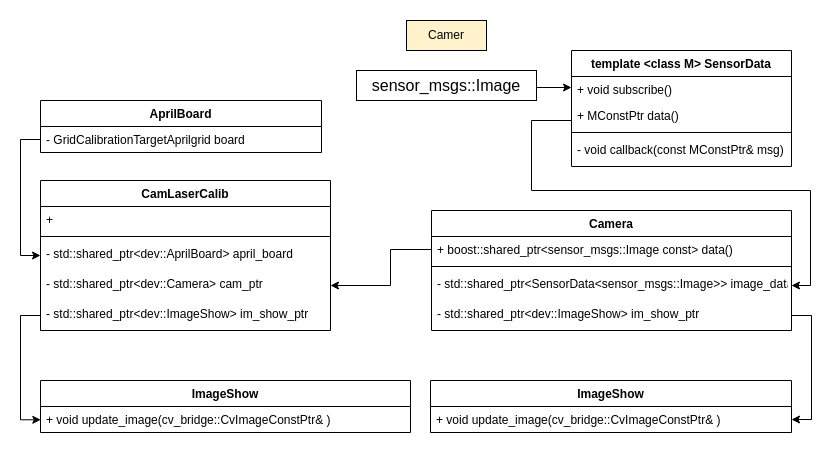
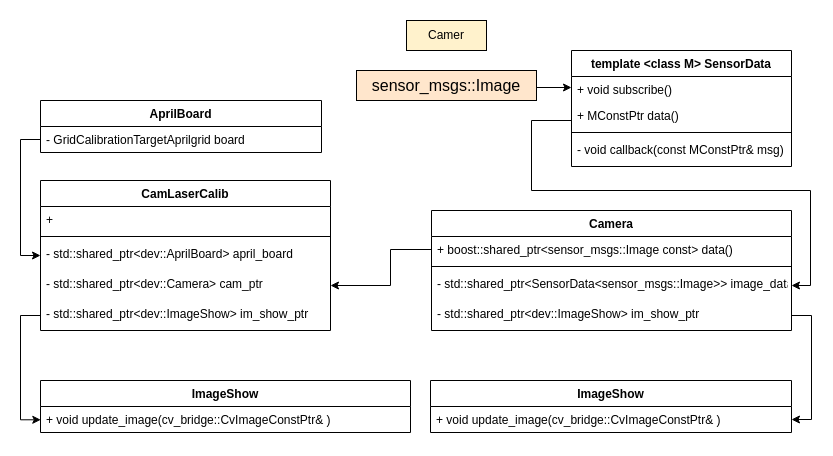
node "sensor_msgs::Image": fillcolor #ffffff -> #ffe6cc
